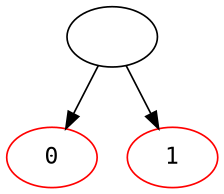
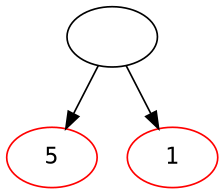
node "0": label "0" -> "5"
